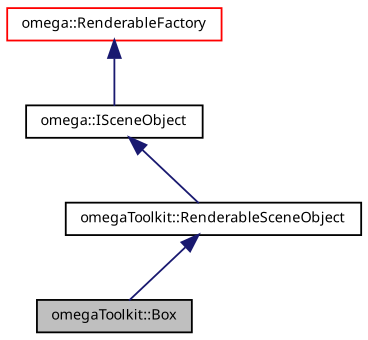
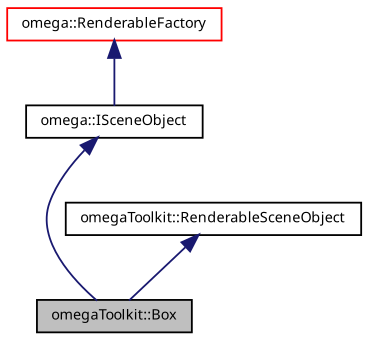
edge "omegaToolkit::RenderableSceneObject" -> "omega::ISceneObject": now "omegaToolkit::Box" -> "omega::ISceneObject"
